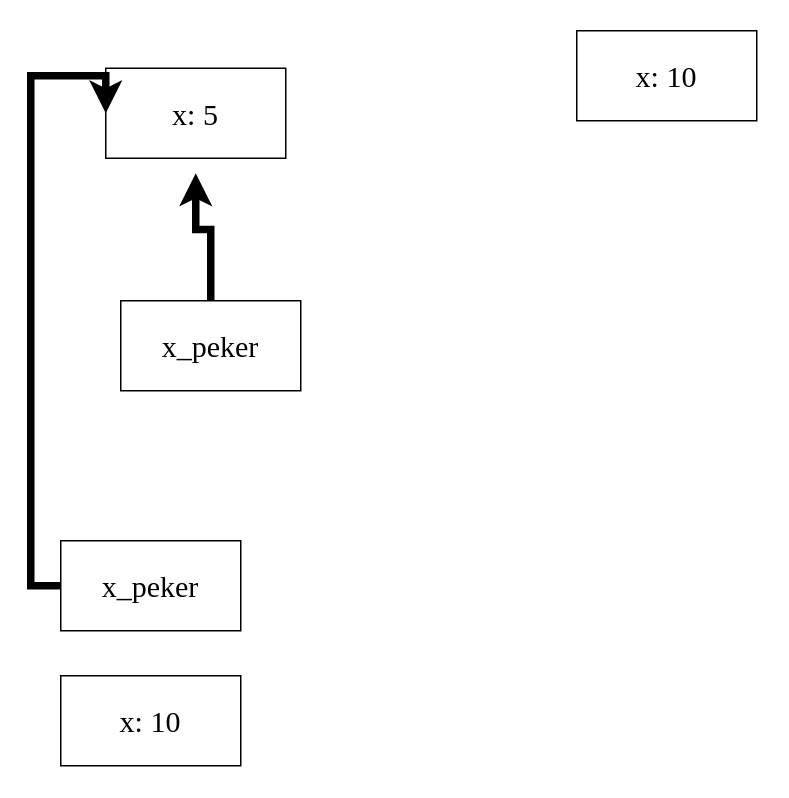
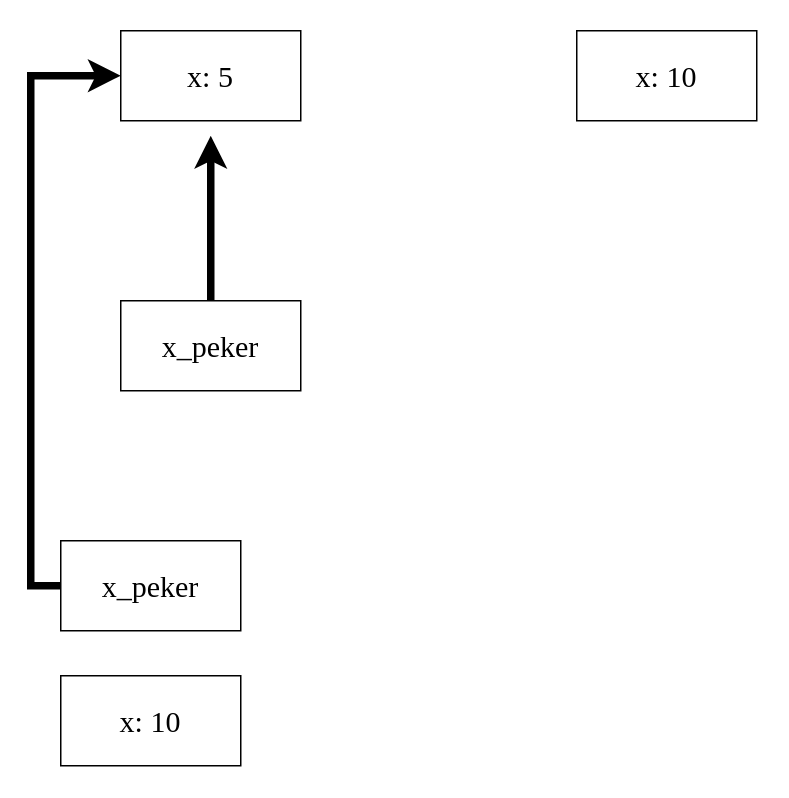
node "x: 5": moved (196, 113) -> (211, 76)
